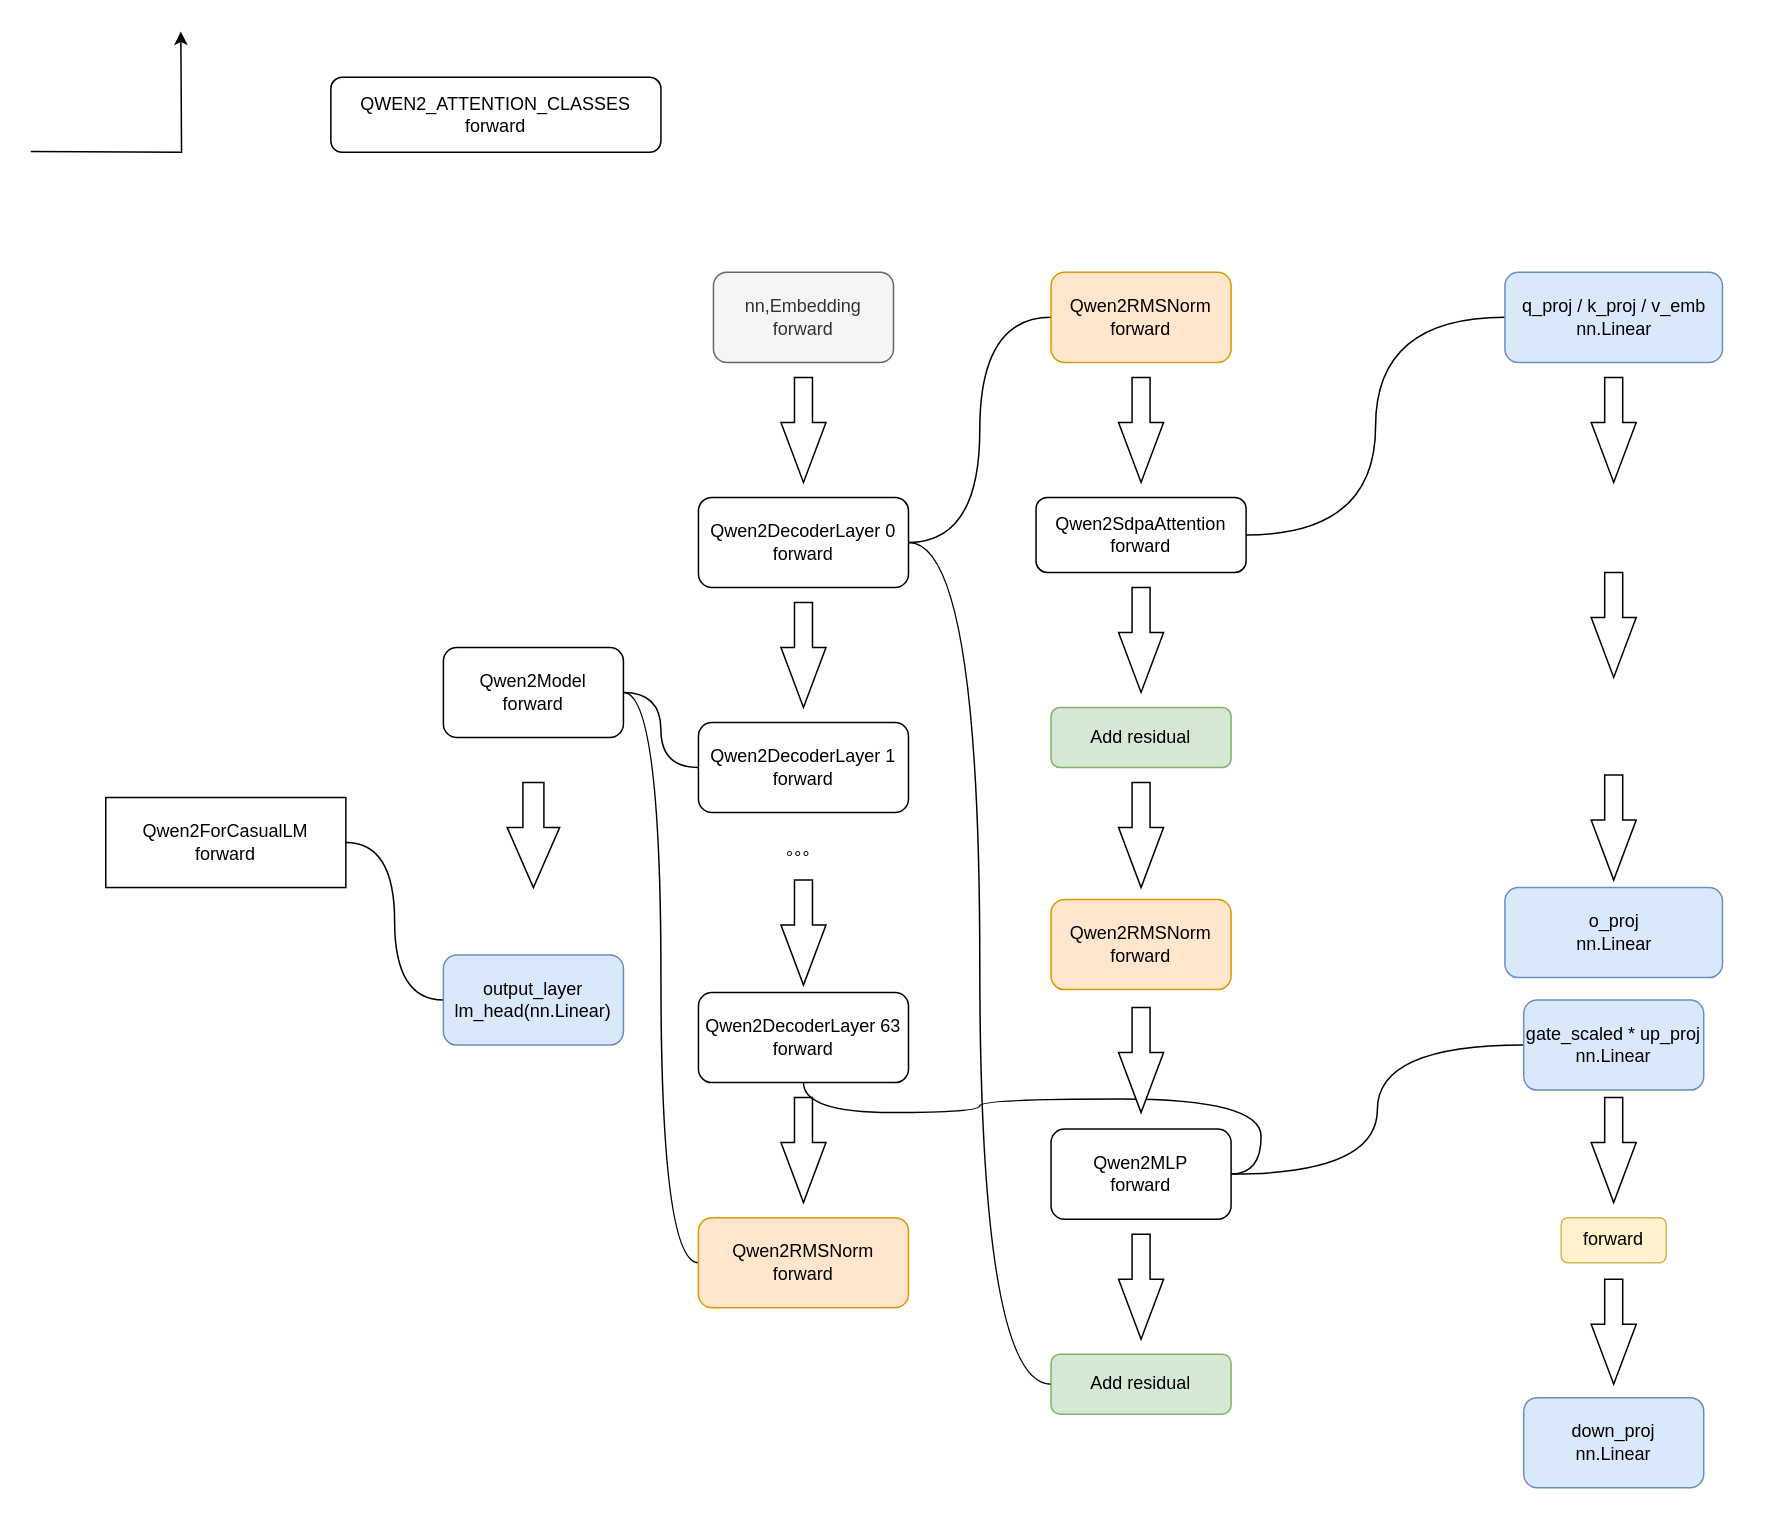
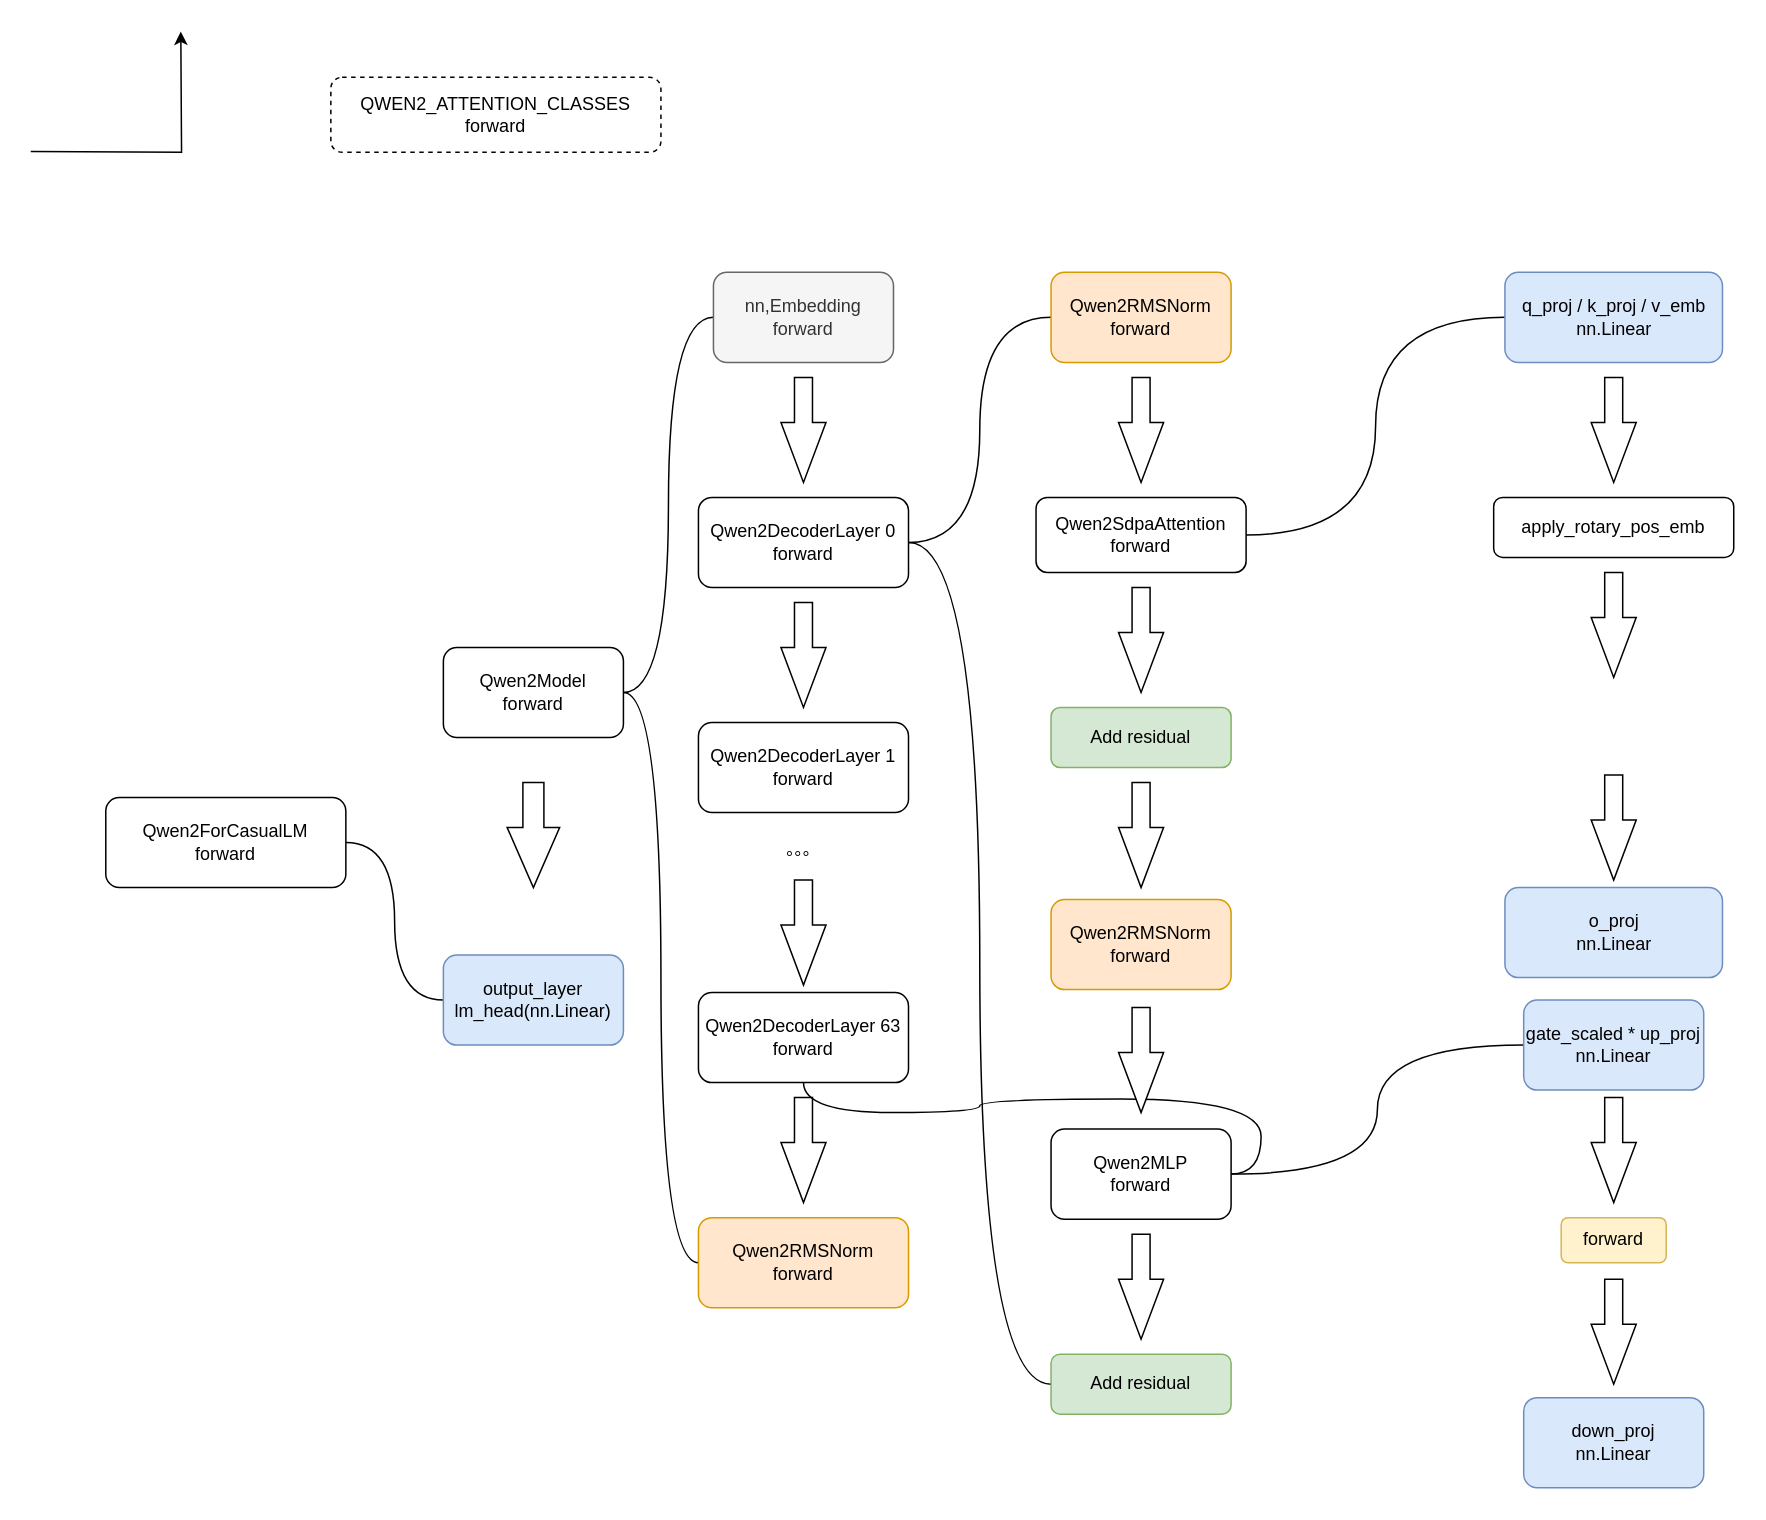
node "QWEN2_ATTENTION_CLASSES forward": style solid -> dashed
node "apply_rotary_pos_emb": added
edge "Qwen2Model forward" -- "Qwen2DecoderLayer 1 forward": now "Qwen2Model forward" -- "nn,Embedding forward"
node "Qwen2ForCasualLM forward": shape rectangle -> rounded rectangle
